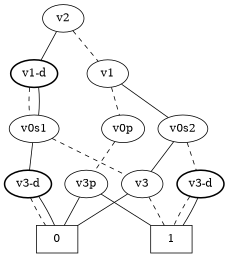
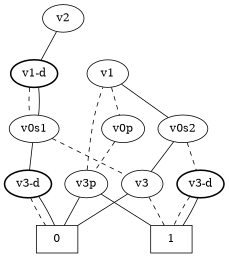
edge "v2" -- "v1": now "v3p" -- "v1"
